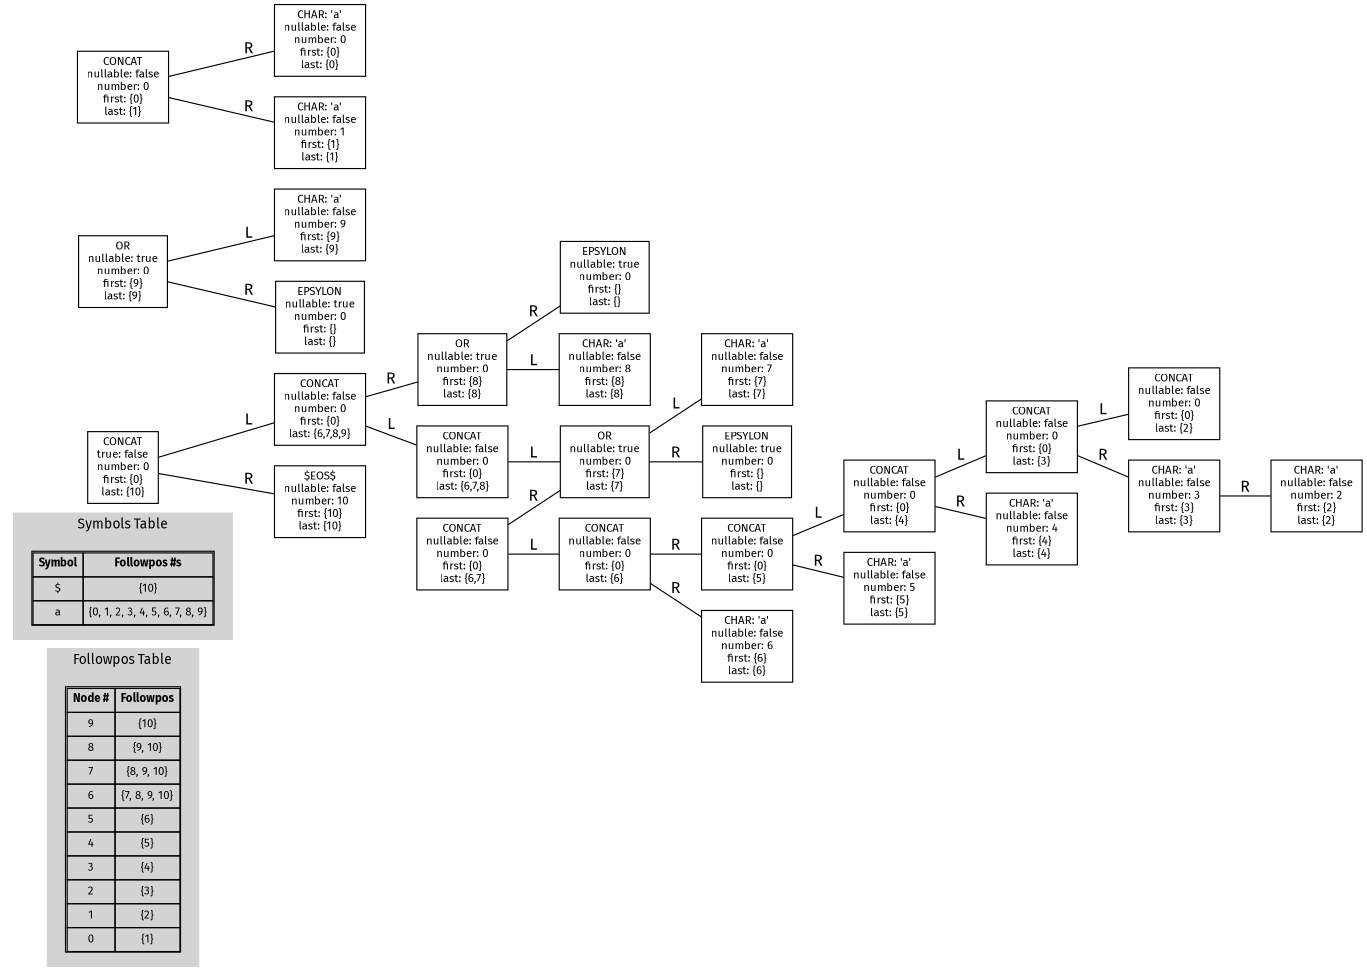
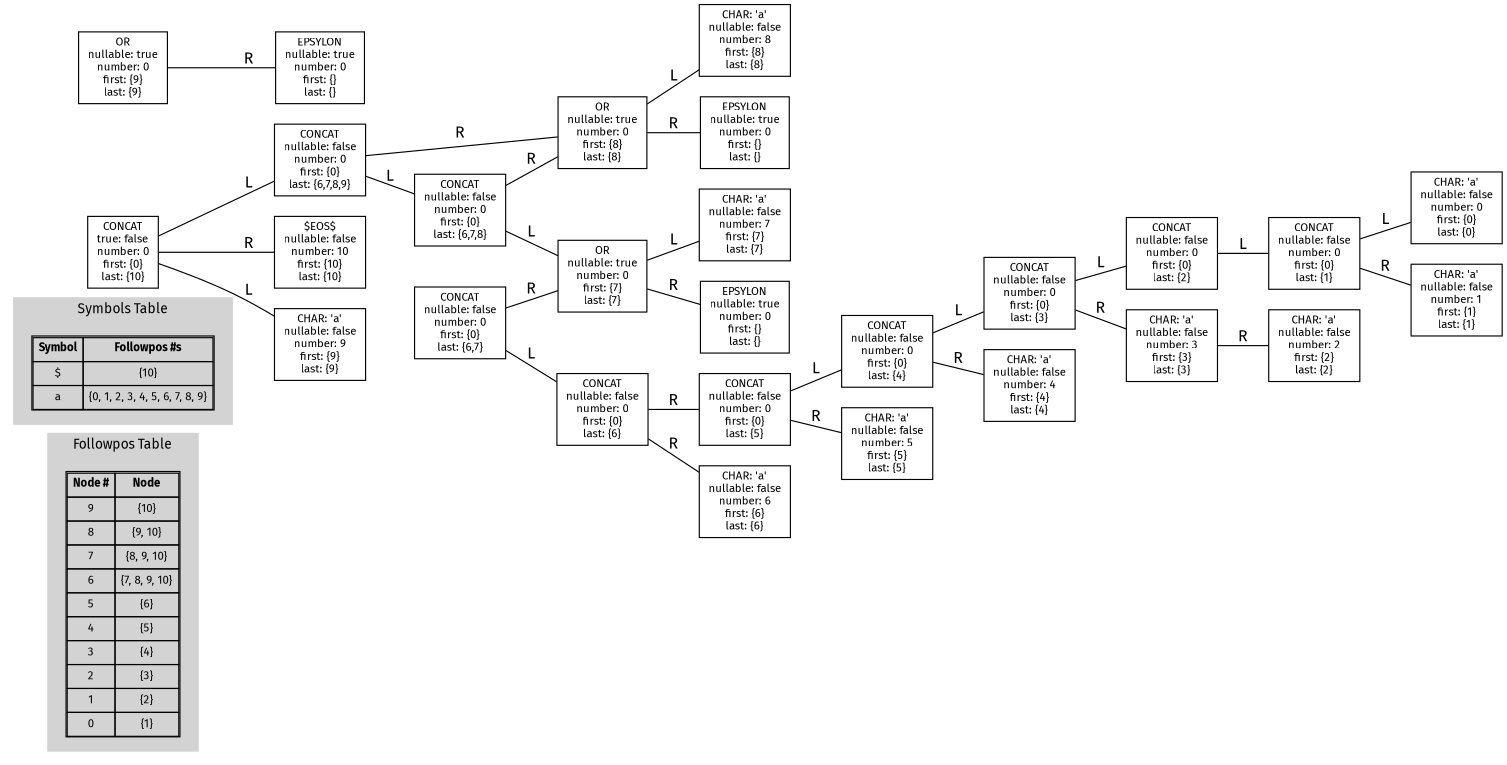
edge "CHAR: 'a' nullable: false number: 0 first: {0} last: {0}" -- "CONCAT nullable: false number: 0 first: {0} last: {1}": label "R" -> "L"
edge "OR nullable: true number: 0 first: {8} last: {8}" -- "CONCAT nullable: false number: 0 first: {0} last: {6,7,8}": added, label "R"
edge "CHAR: 'a' nullable: false number: 9 first: {9} last: {9}" -- "OR nullable: true number: 0 first: {9} last: {9}": now "CHAR: 'a' nullable: false number: 9 first: {9} last: {9}" -- "CONCAT true: false number: 0 first: {0} last: {10}"
edge "CONCAT nullable: false number: 0 first: {0} last: {2}" -- "CONCAT nullable: false number: 0 first: {0} last: {1}": added, label "L"
node "Node #": text "Followpos" -> "Node"
